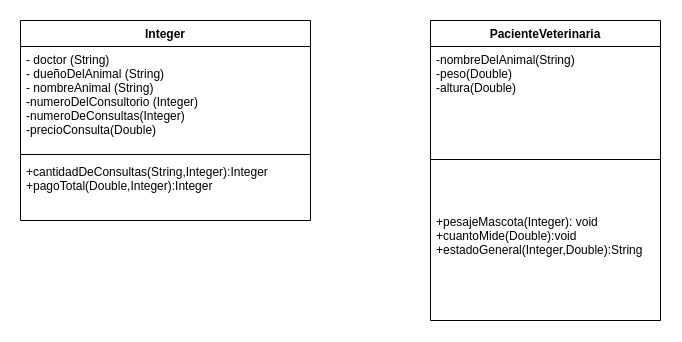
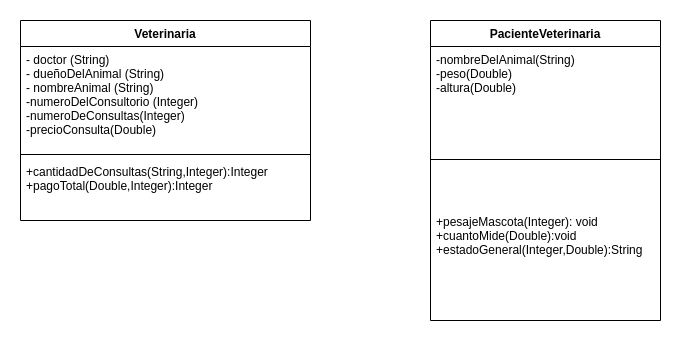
node "Integer": label "Integer" -> "Veterinaria"
